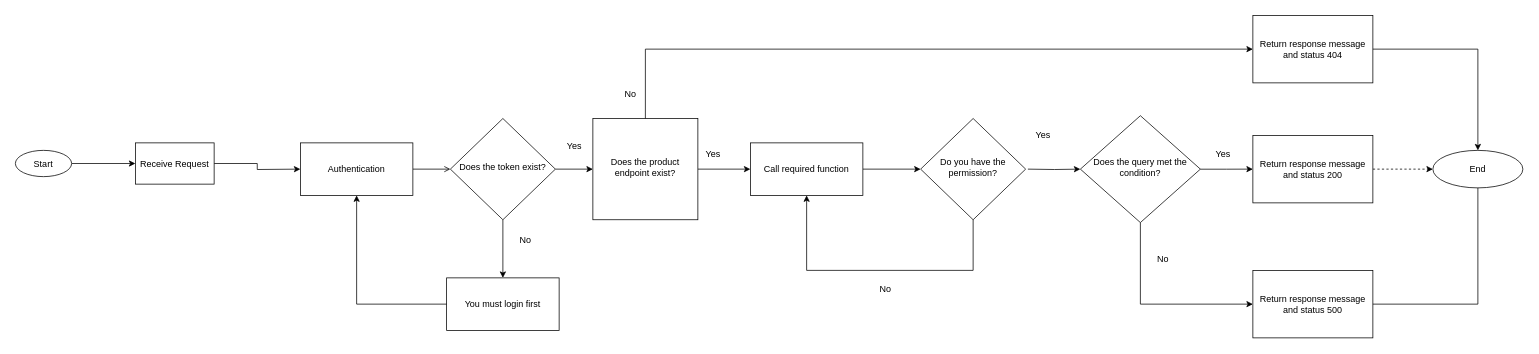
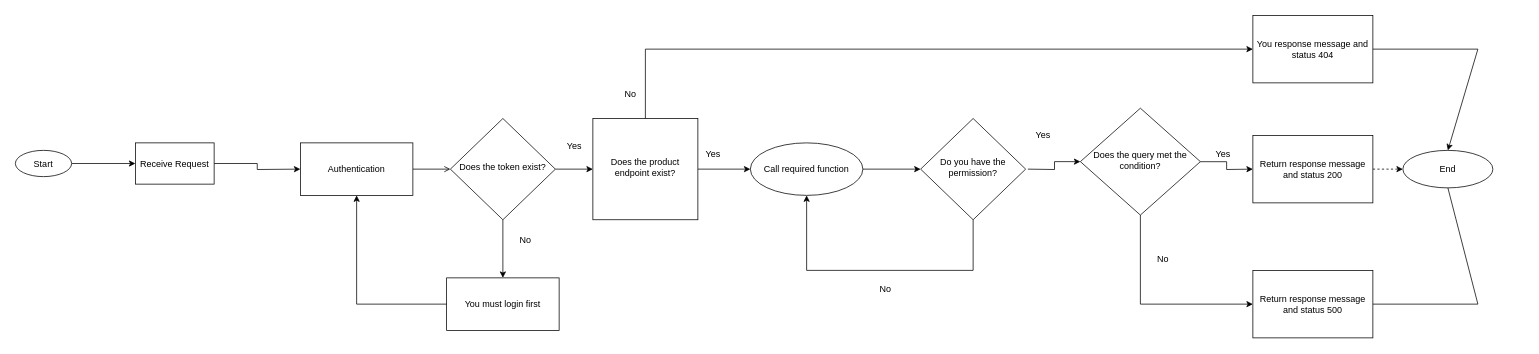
node "Return response message and status 404": label "Return response message and status 404" -> "You response message and status 404"
node "Call required function": shape rectangle -> ellipse
node "Does the query met the condition?": moved (1140, 169) -> (1140, 162)
node "End": moved (1478, 169) -> (1448, 169)
